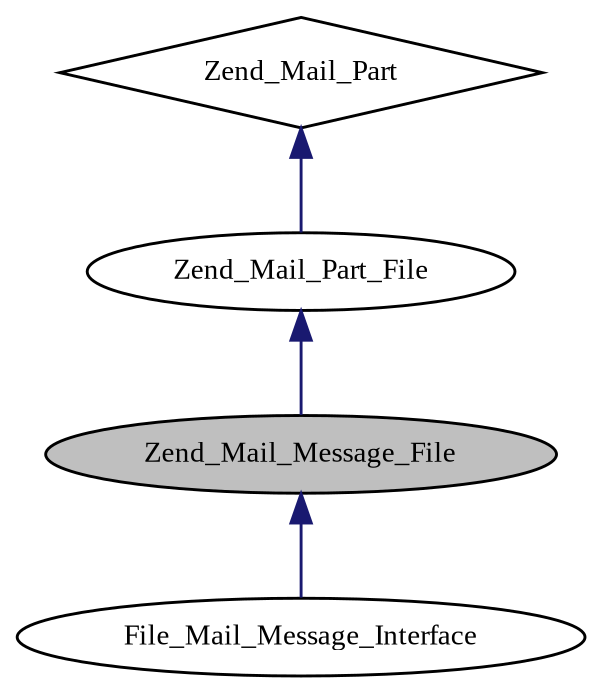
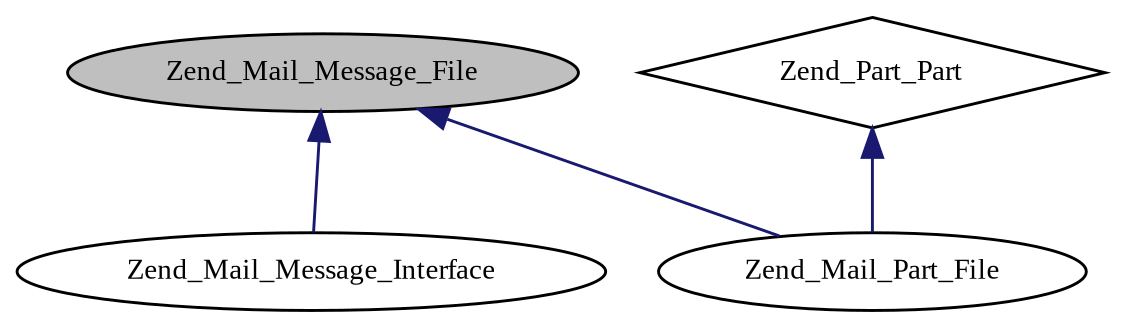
node "Zend_Mail_Part": label "Zend_Mail_Part" -> "Zend_Part_Part"
edge "Zend_Mail_Message_File" -> "Zend_Mail_Part_File": reversed
node "File_Mail_Message_Interface": label "File_Mail_Message_Interface" -> "Zend_Mail_Message_Interface"
